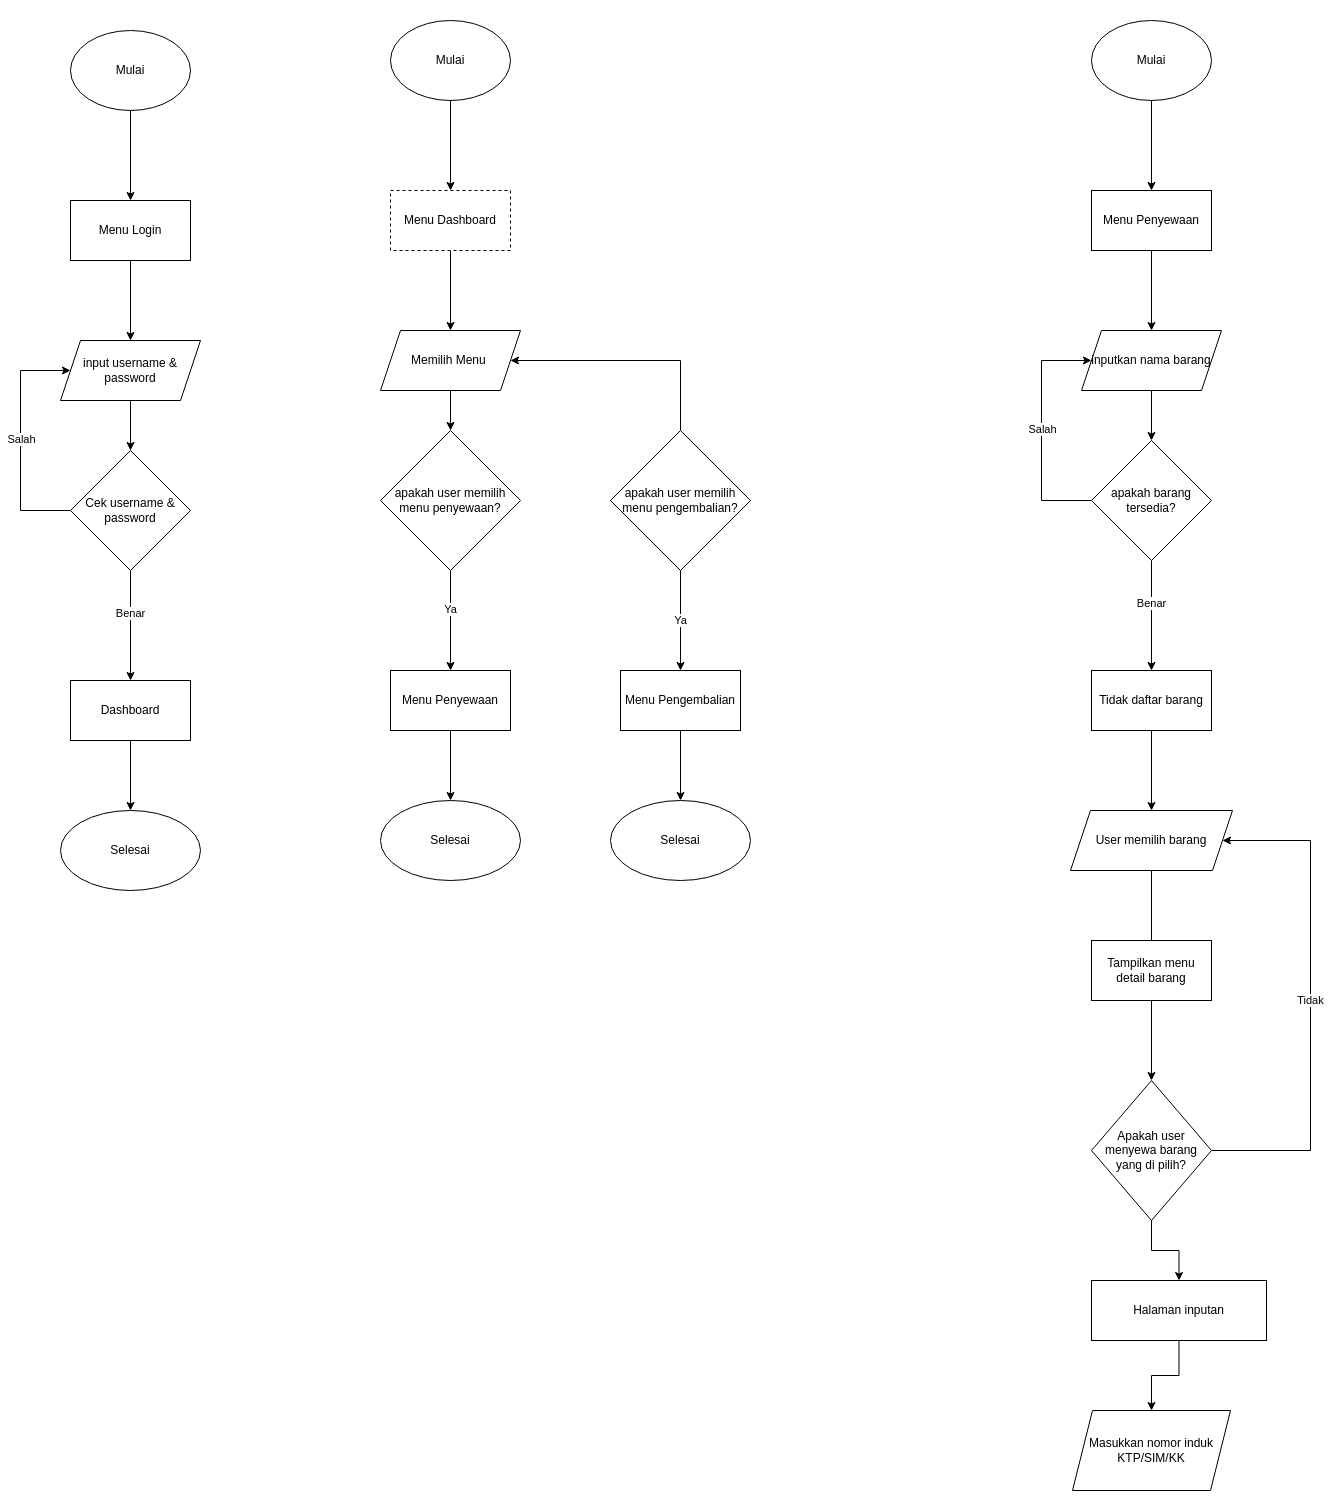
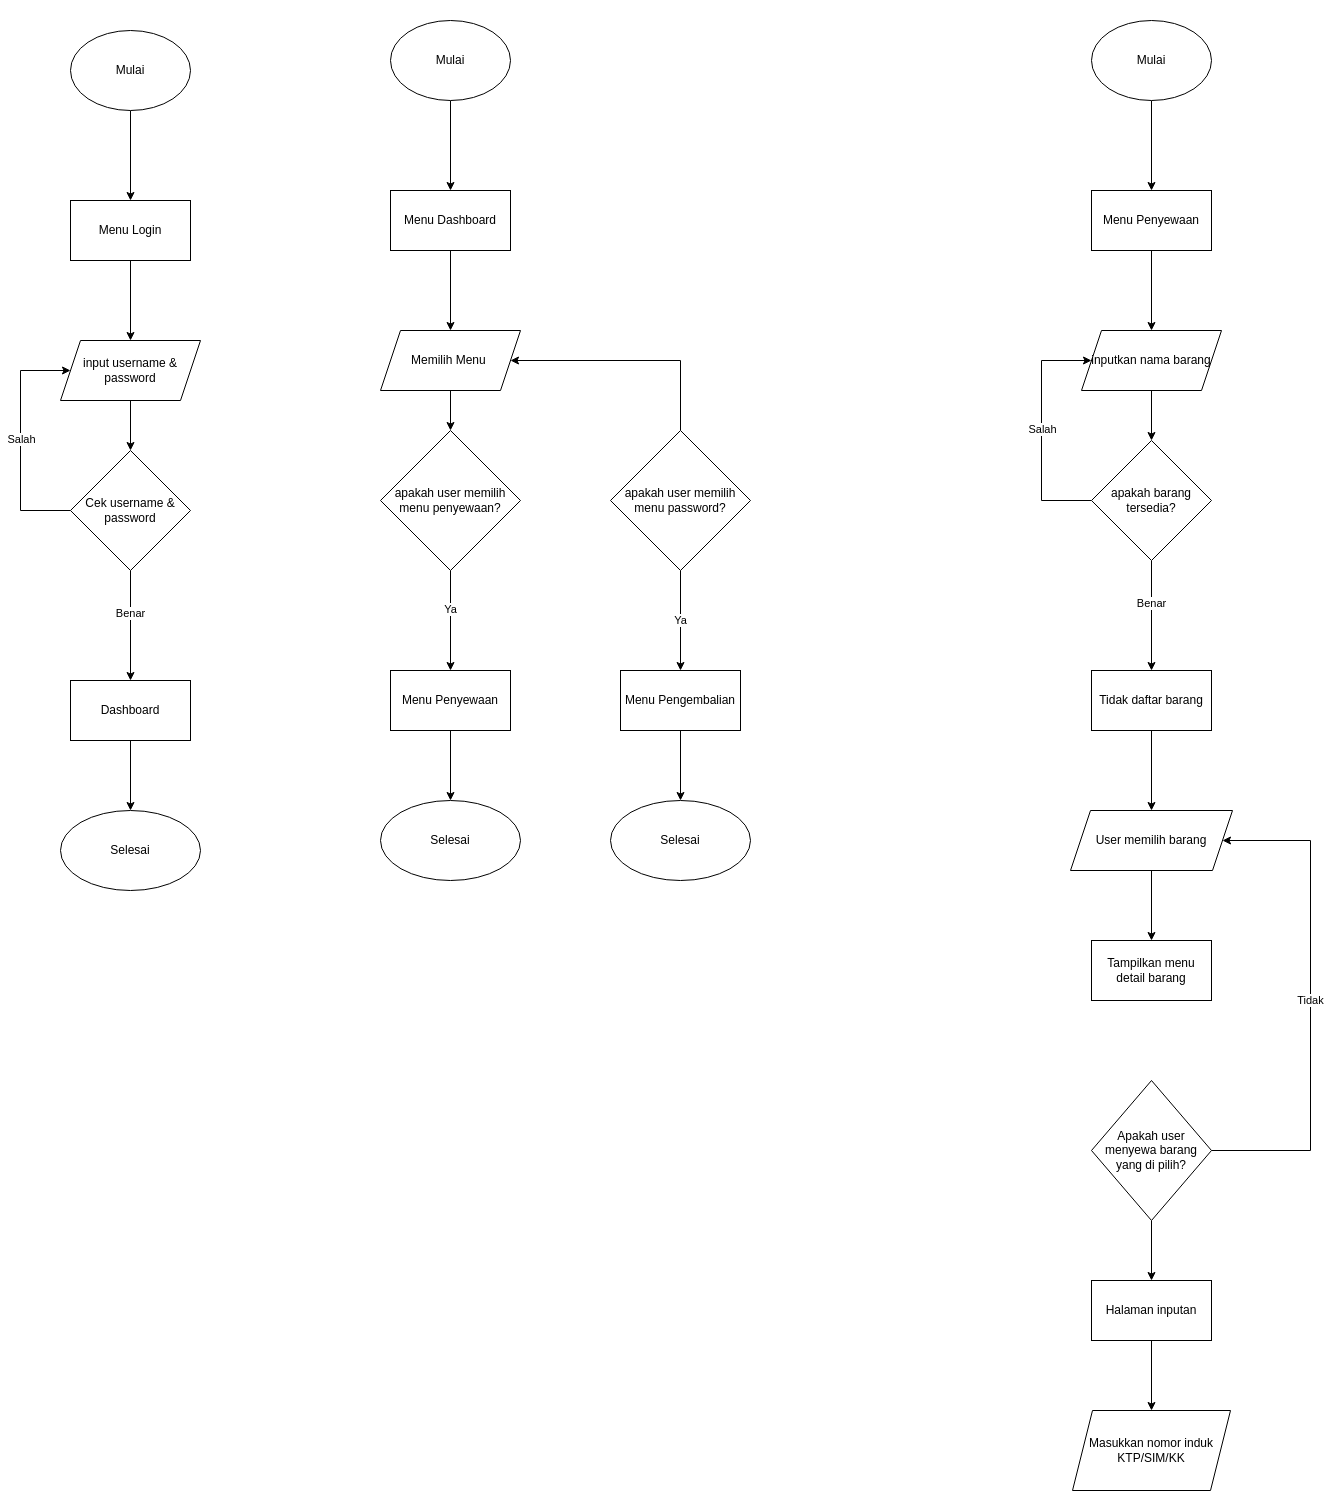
node "Menu Dashboard": style dashed -> solid
node "apakah user memilih menu pengembalian?": label "apakah user memilih menu pengembalian?" -> "apakah user memilih menu password?"
edge "User memilih barang" -- "Tampilkan menu detail barang": arrowhead none -> classic
edge "Tampilkan menu detail barang" -> "Apakah user menyewa barang yang di pilih?": removed
node "Halaman inputan": size 175x60 -> 120x60
